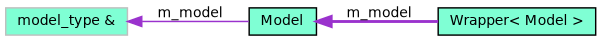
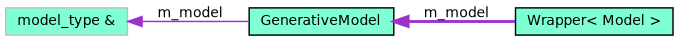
node "Model": label "Model" -> "GenerativeModel"
